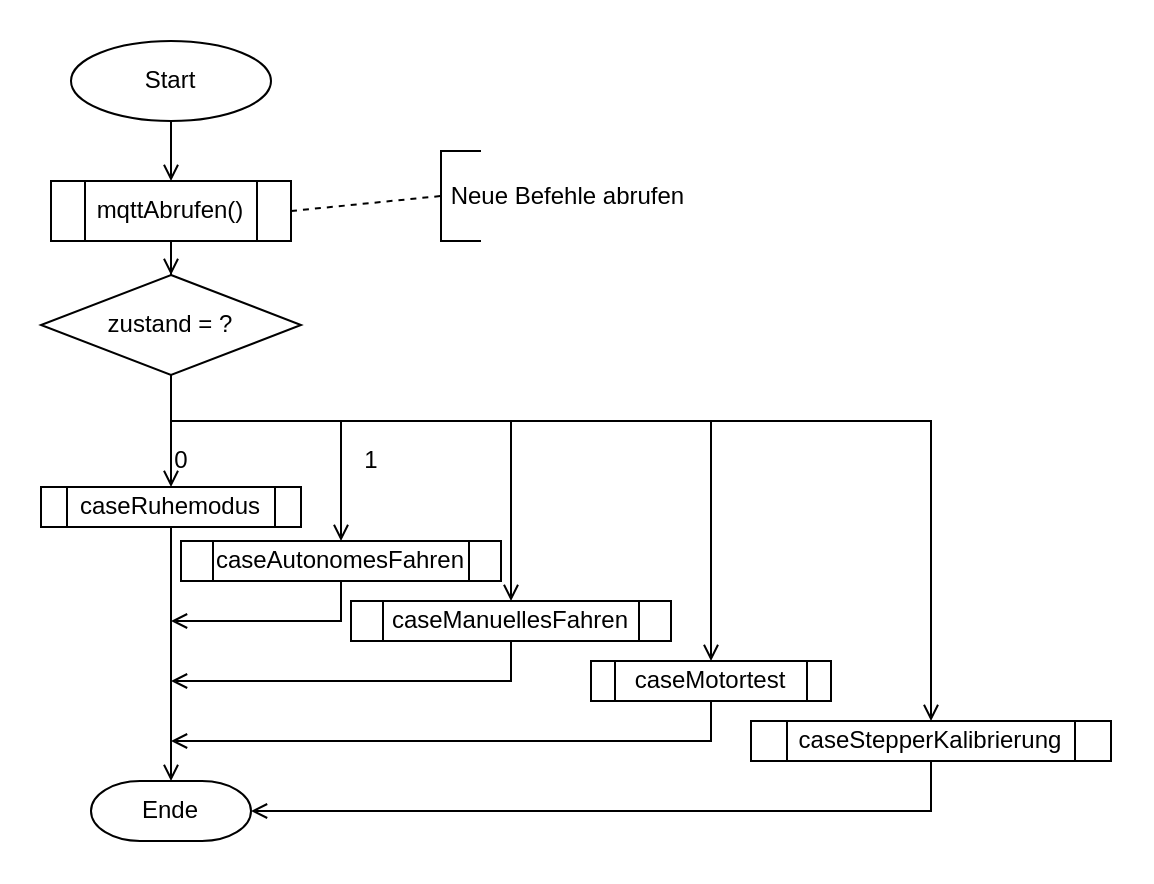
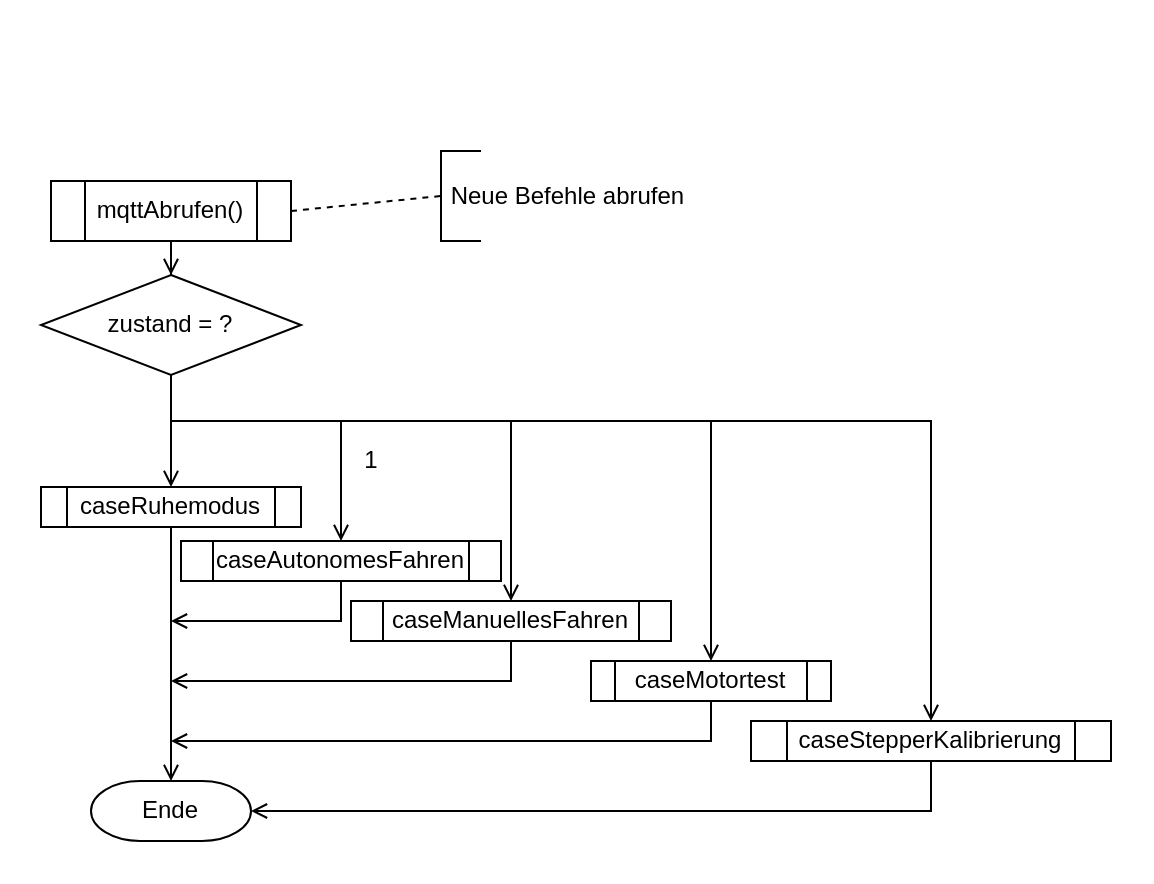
node "Start": removed
edge "Start" -> "mqttAbrufen()": removed
node "0": removed
